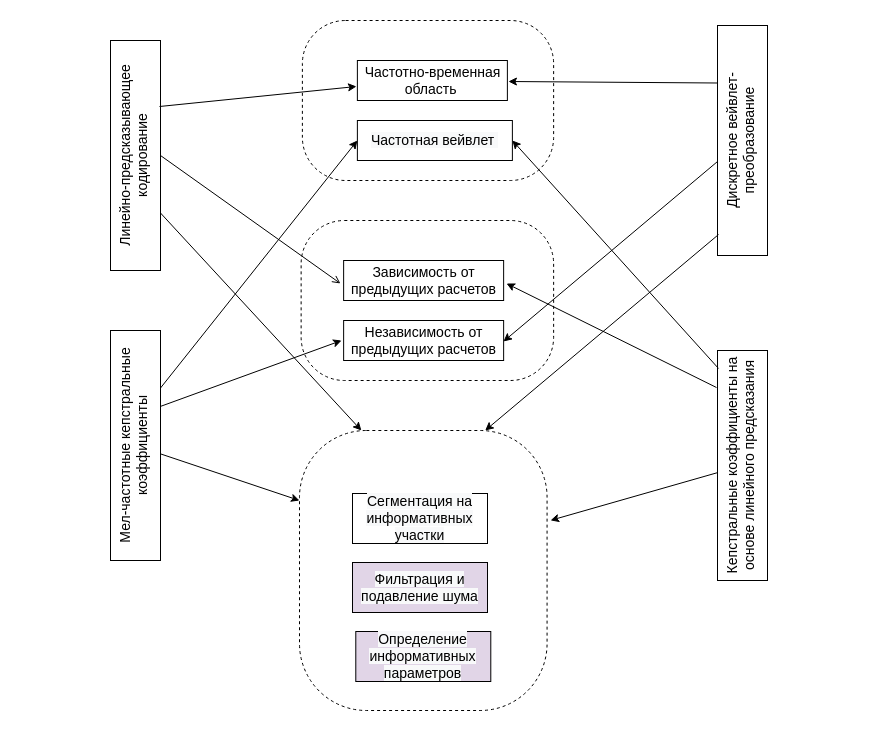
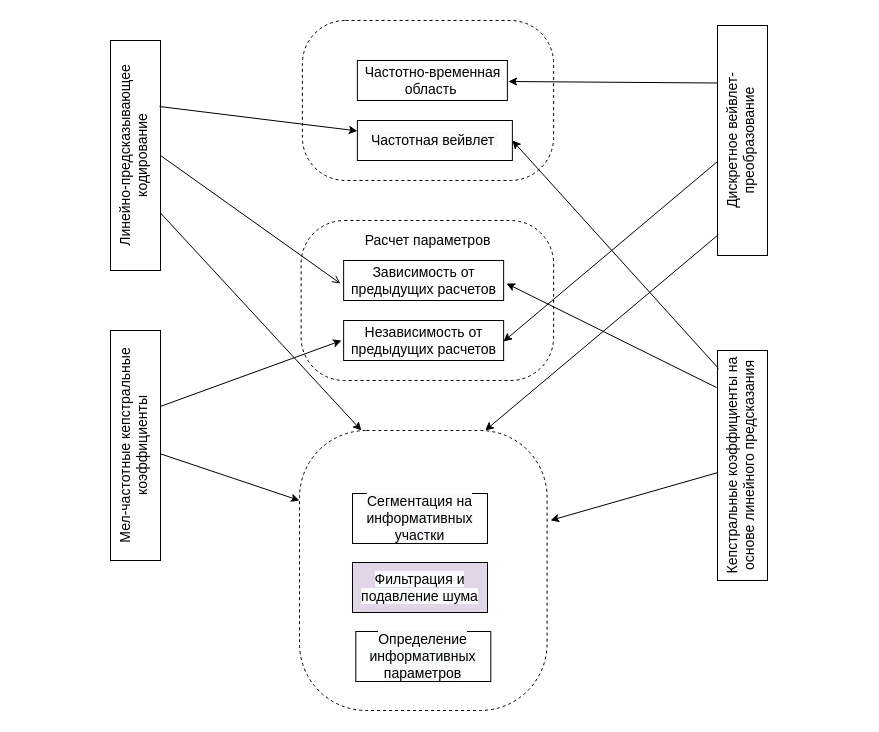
edge "Линейно-предсказывающее кодирование" -> "Частотно-временная область": now "Линейно-предсказывающее кодирование" -> "Частотная вейвлет"
node "Расчет параметров": added
edge "Мел-частотные кепстральные коэффициенты" -> "Частотная вейвлет": removed
node "Определение информативных параметров": fillcolor #e1d5e7 -> #ffffff
